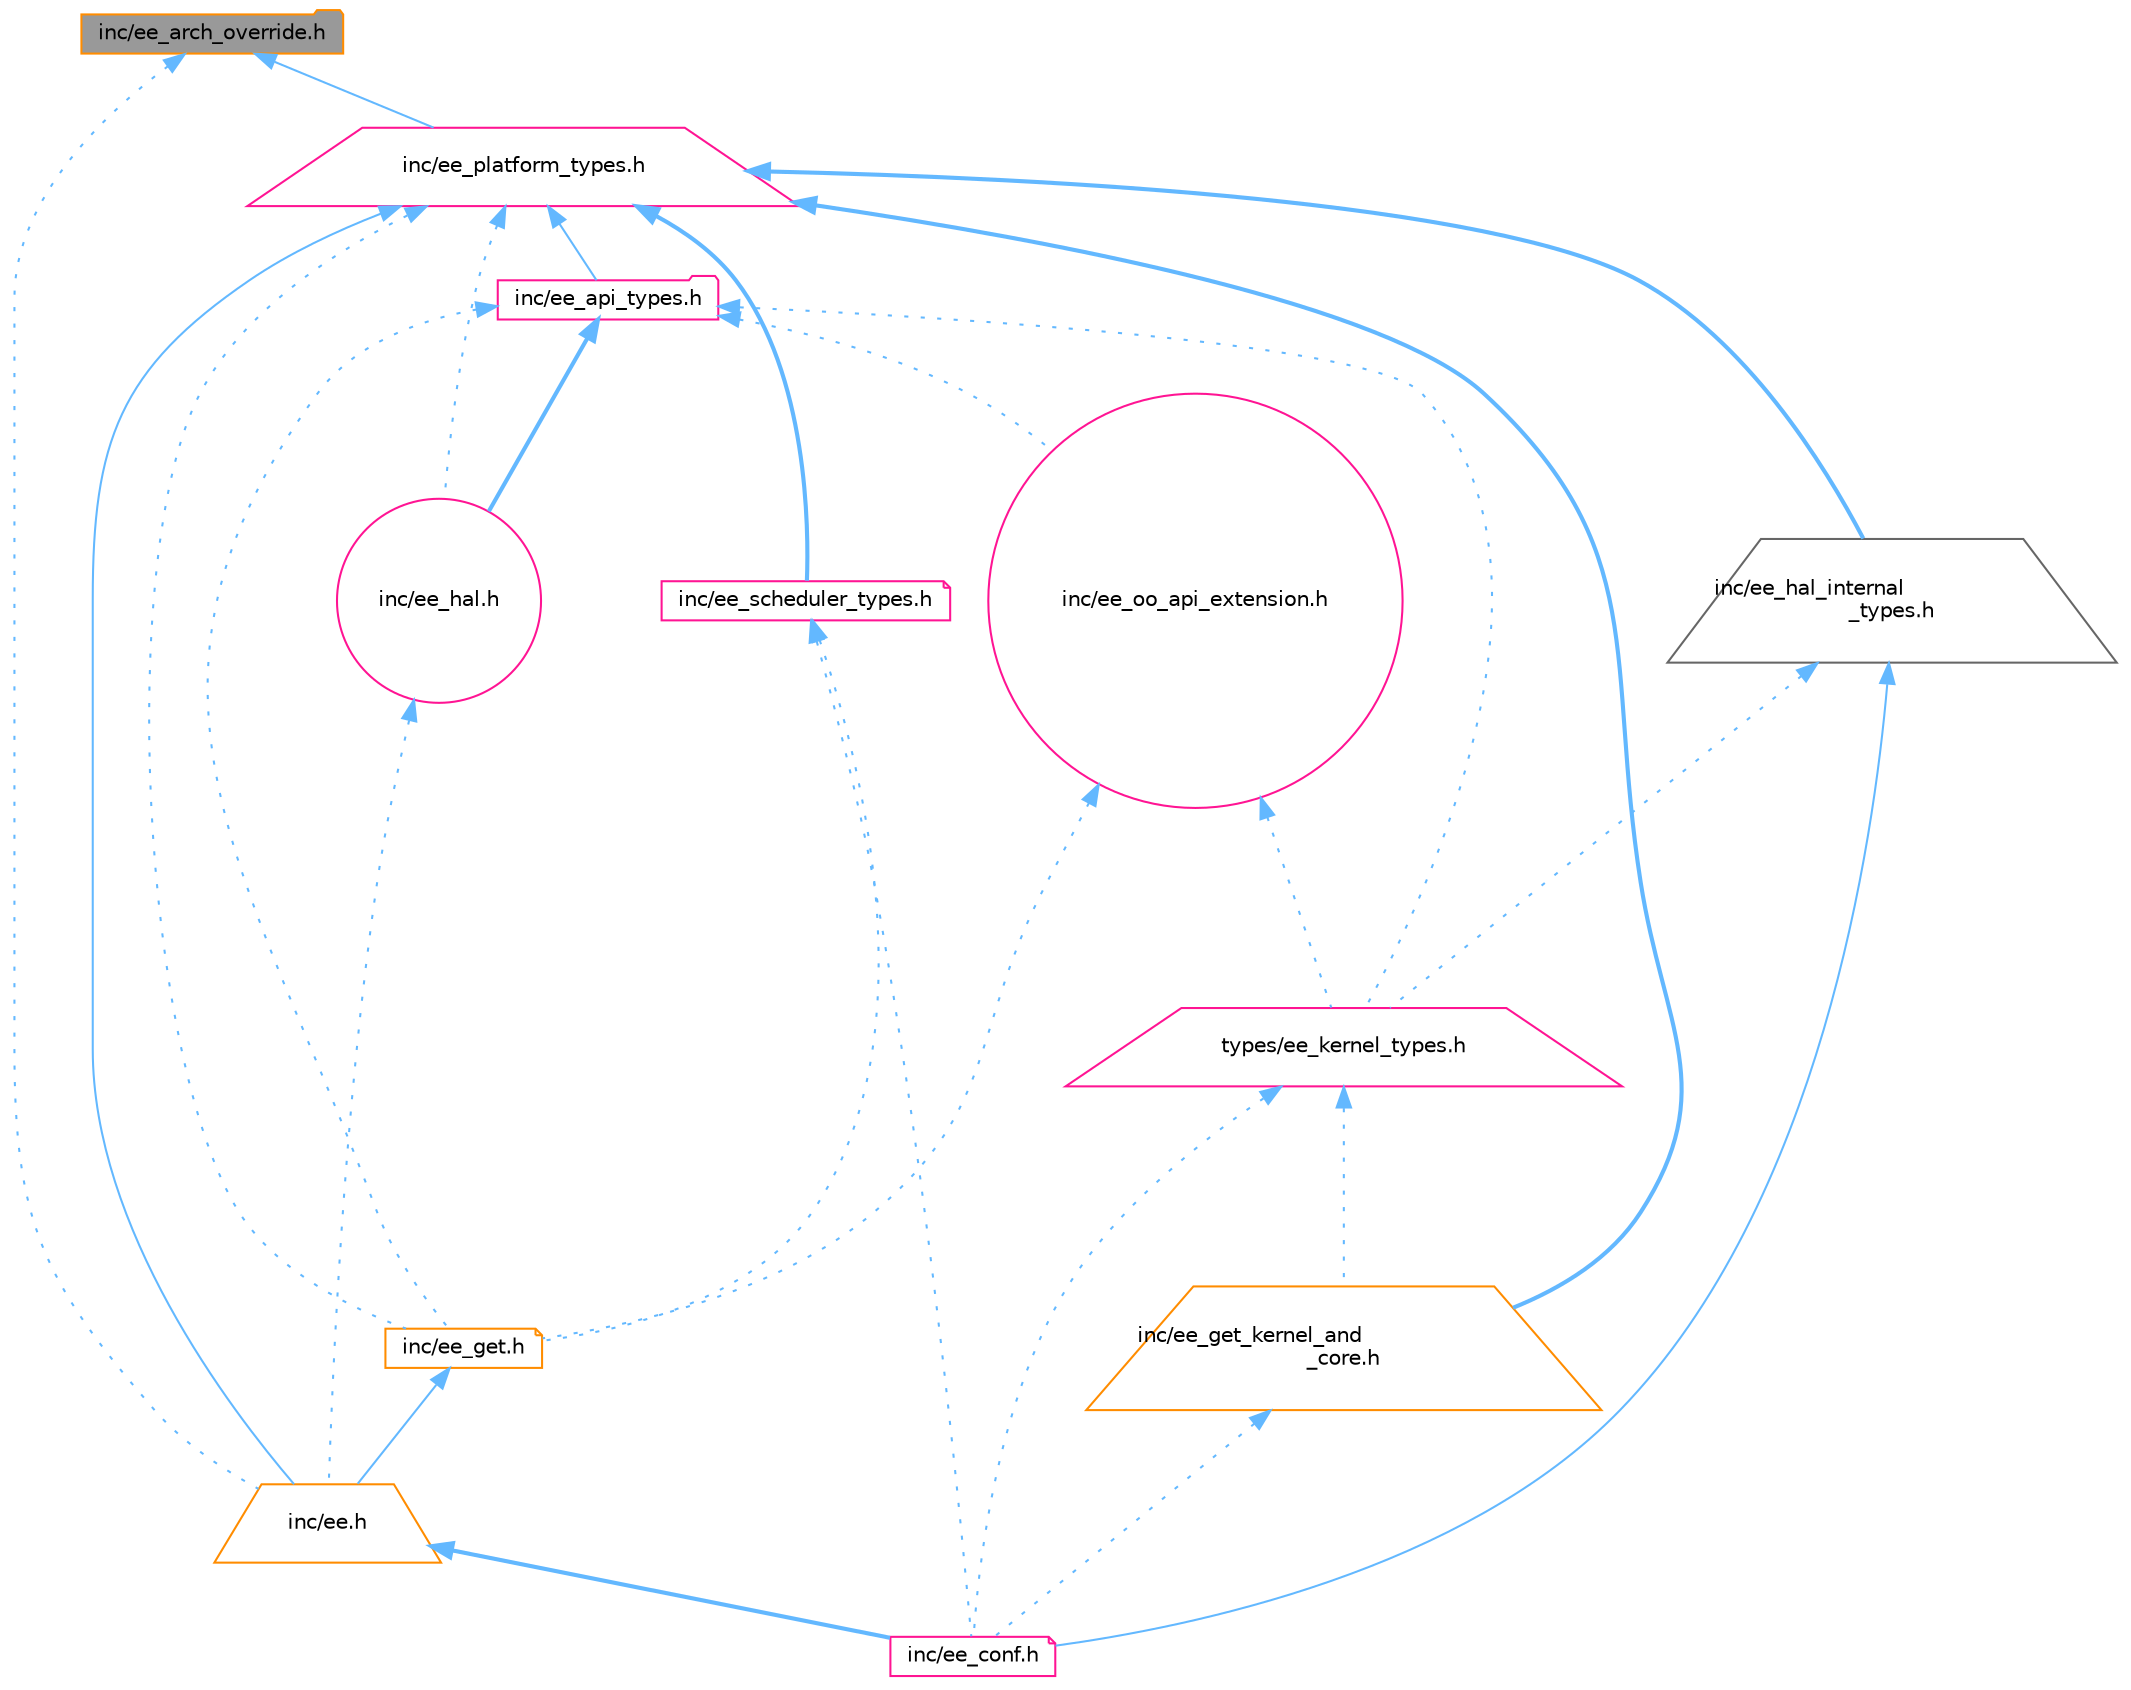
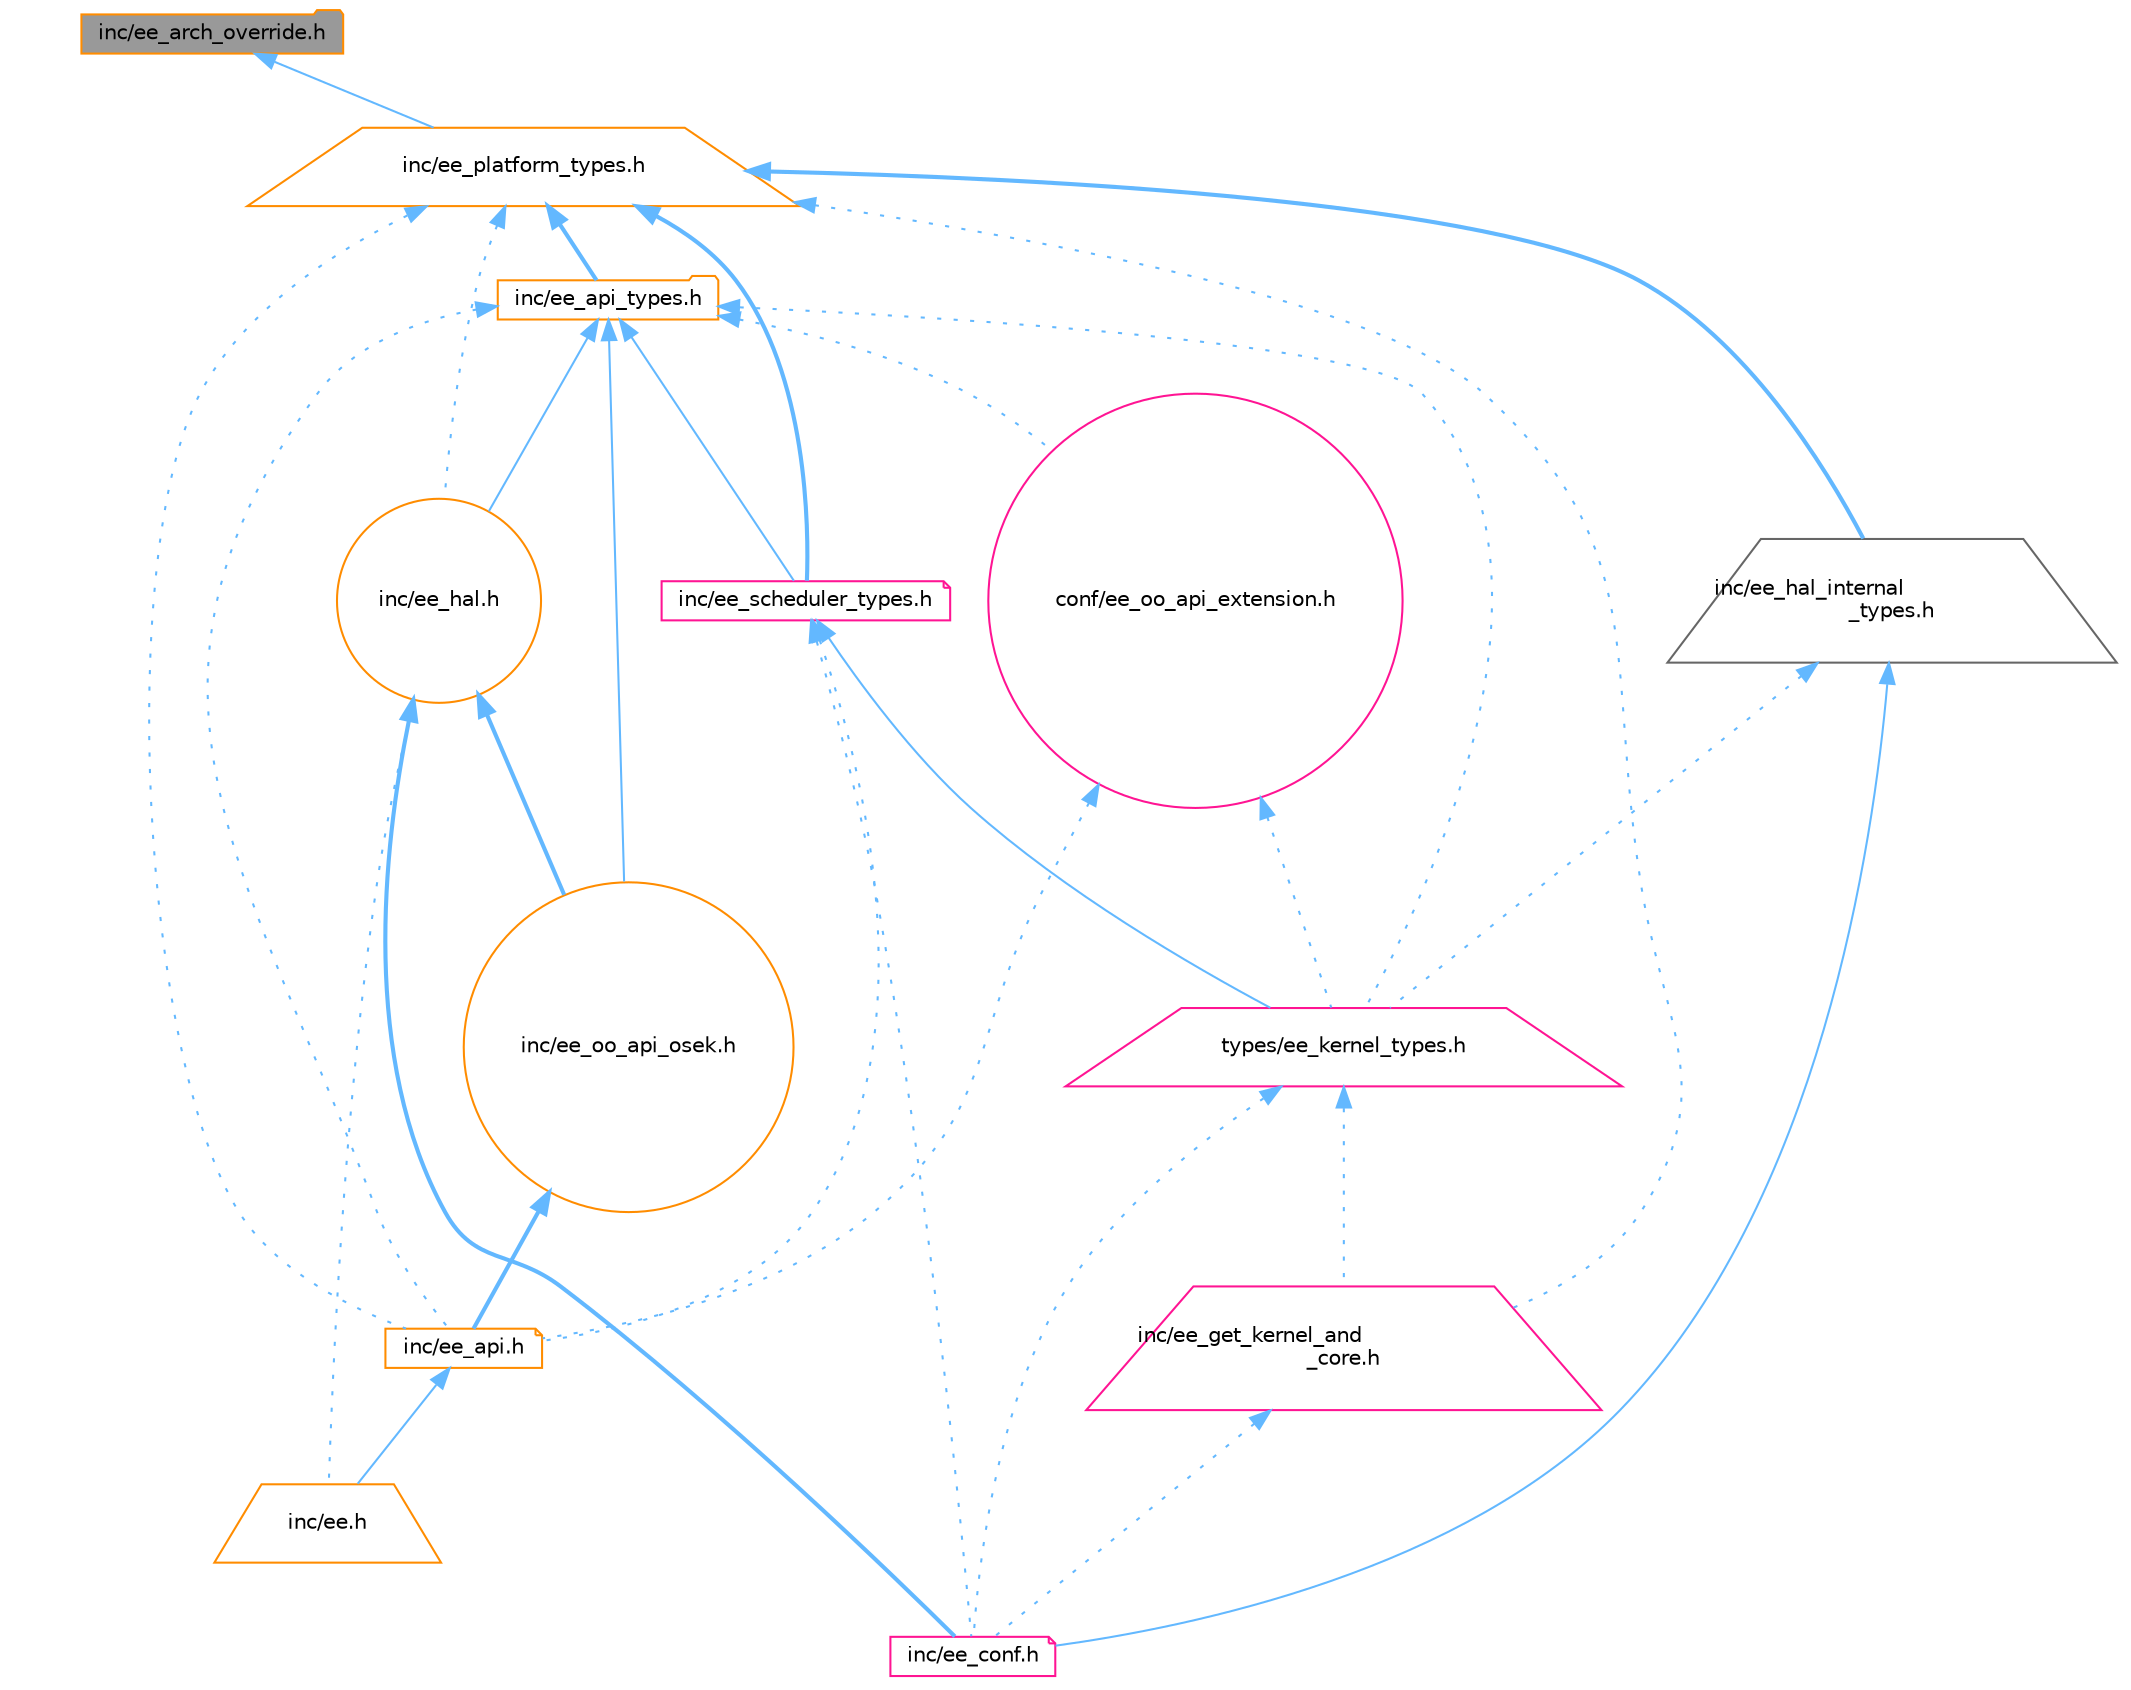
node "inc/ee_platform_types.h": color deeppink -> darkorange
edge "inc/ee_api_types.h" -> "inc/ee_platform_types.h": style solid -> bold
node "inc/ee_api_types.h": color deeppink -> darkorange
edge "inc/ee_hal.h" -> "inc/ee_api_types.h": style bold -> solid
edge "inc/ee_scheduler_types.h" -> "inc/ee_api_types.h": added
edge "inc/ee_get_kernel_and _core.h" -> "inc/ee_platform_types.h": style bold -> dotted
node "inc/ee_hal.h": color deeppink -> darkorange
node "inc/ee_oo_api_extension.h": label "inc/ee_oo_api_extension.h" -> "conf/ee_oo_api_extension.h"
edge "inc/ee.h" -> "inc/ee_arch_override.h": removed
edge "inc/ee.h" -> "inc/ee_platform_types.h": removed
edge "types/ee_kernel_types.h" -> "inc/ee_scheduler_types.h": added
node "inc/ee_oo_api_osek.h": added
node "inc/ee_get.h": label "inc/ee_get.h" -> "inc/ee_api.h"
node "inc/ee_get_kernel_and _core.h": color darkorange -> deeppink
edge "inc/ee_conf.h" -> "inc/ee.h": now "inc/ee_conf.h" -> "inc/ee_hal.h"
